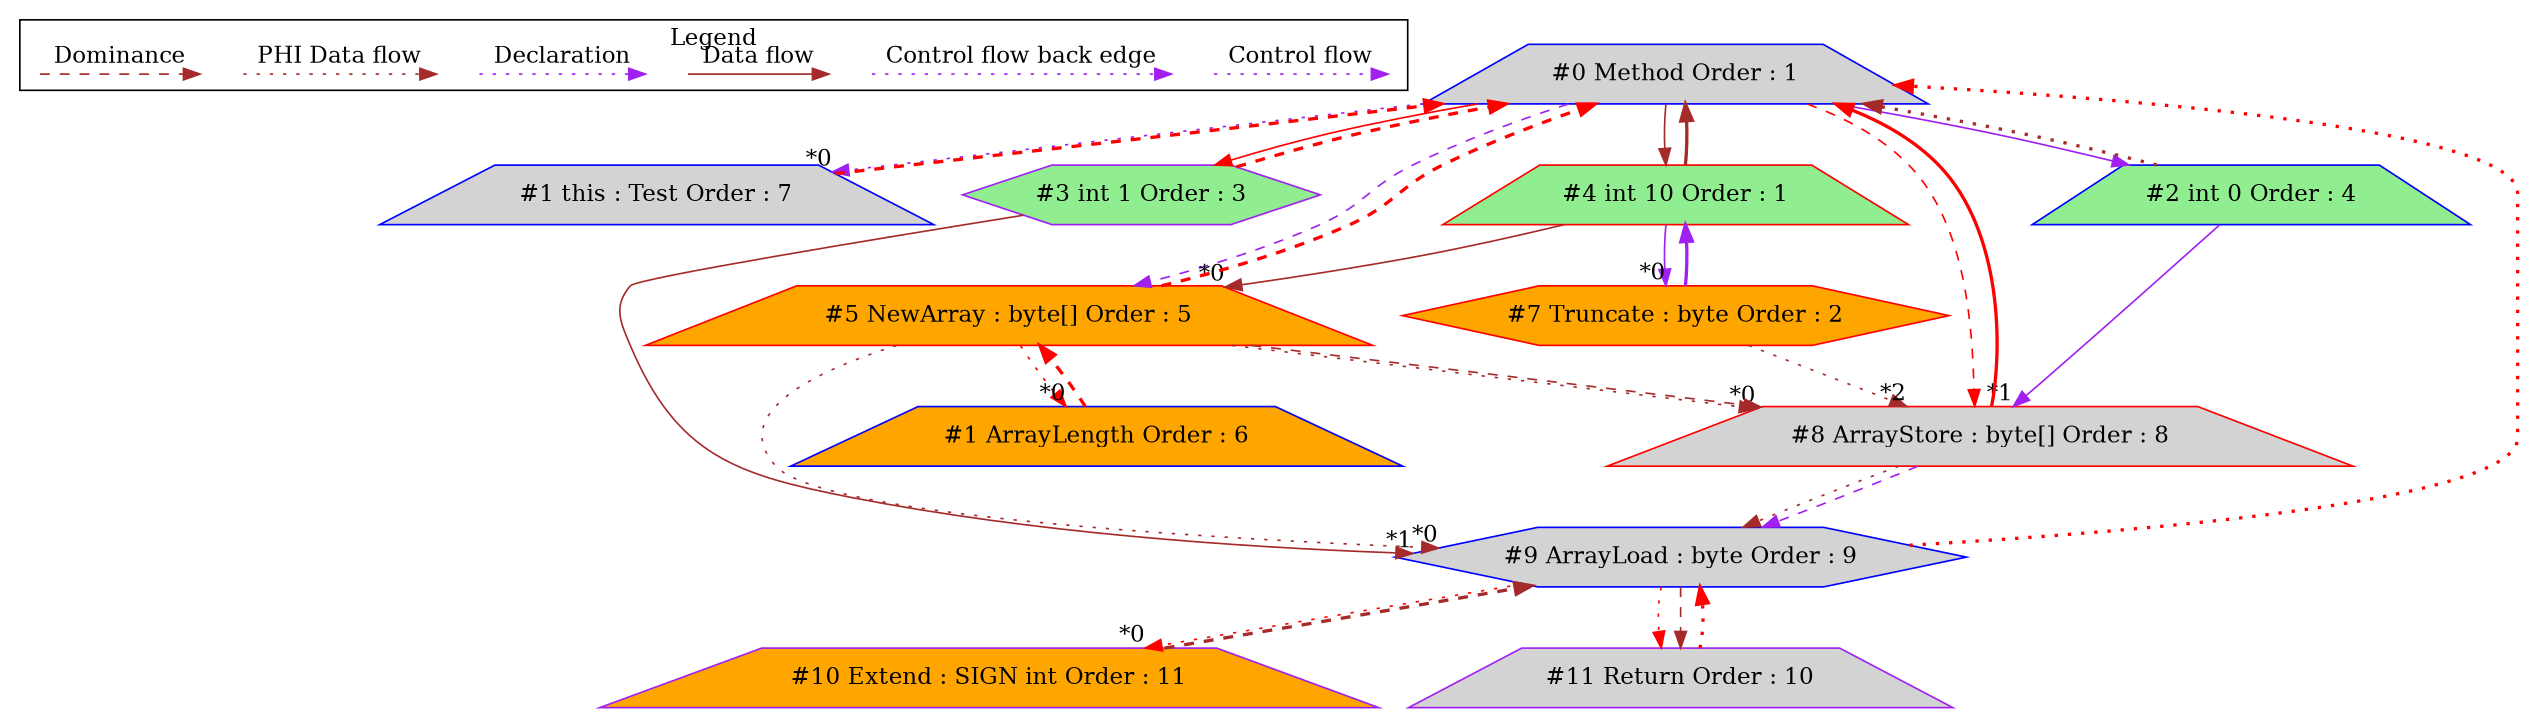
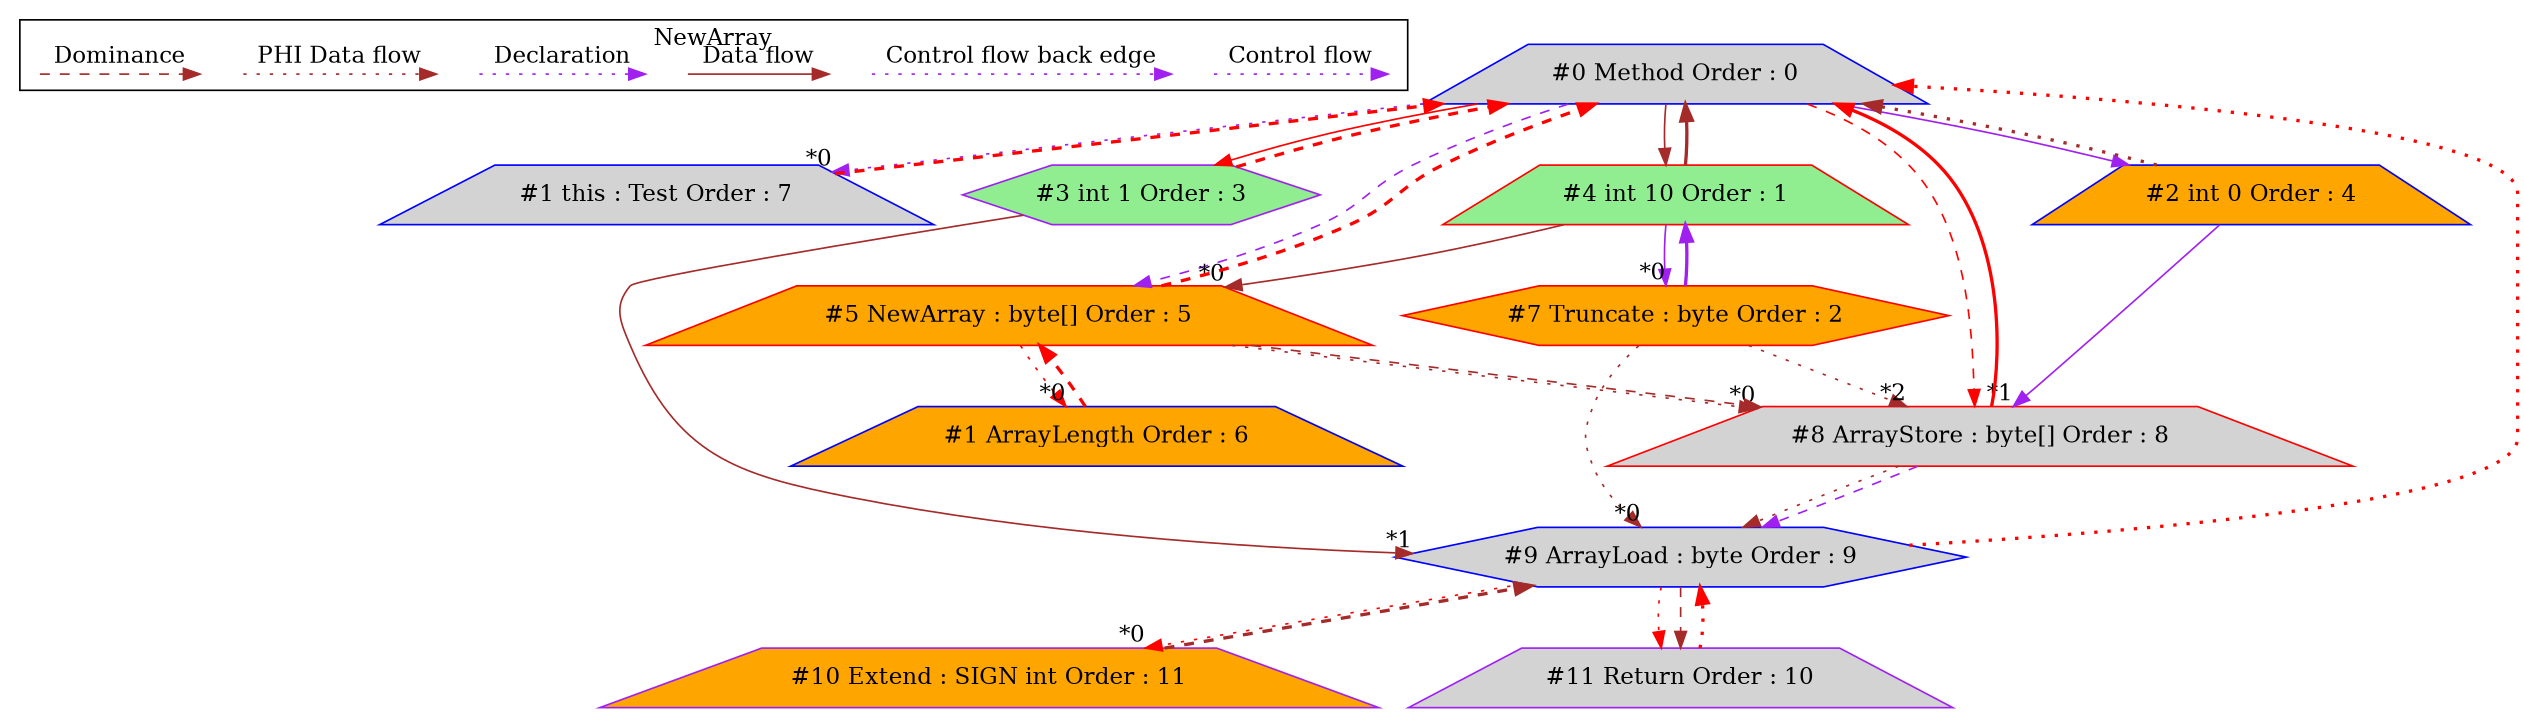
cluster "Legend": label "Legend" -> "NewArray"
node "#0 Method Order : 1": label "#0 Method Order : 1" -> "#0 Method Order : 0"
node "#2 int 0 Order : 4": fillcolor lightgreen -> orange
edge "#5 NewArray : byte[] Order : 5" -> "#9 ArrayLoad : byte Order : 9": now "#7 Truncate : byte Order : 2" -> "#9 ArrayLoad : byte Order : 9"
